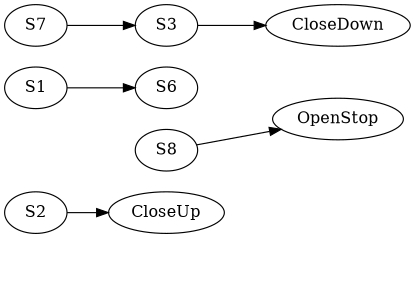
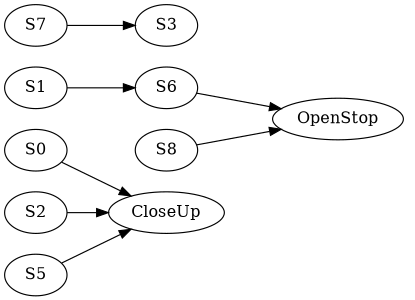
node "CloseDown": removed
edge "S6" -> "OpenStop": added
node "S0": added
node "S5": added
